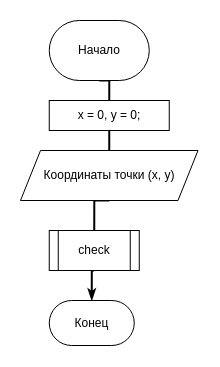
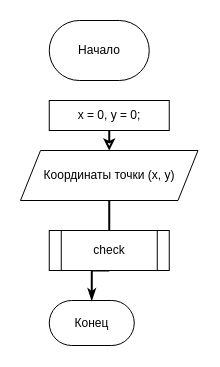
edge "Начало" -- "x = 0, y = 0;": removed
edge "x = 0, y = 0;" -- "Координаты точки (x, y)": arrowhead none -> classic
node "check": size 90x40 -> 120x40
